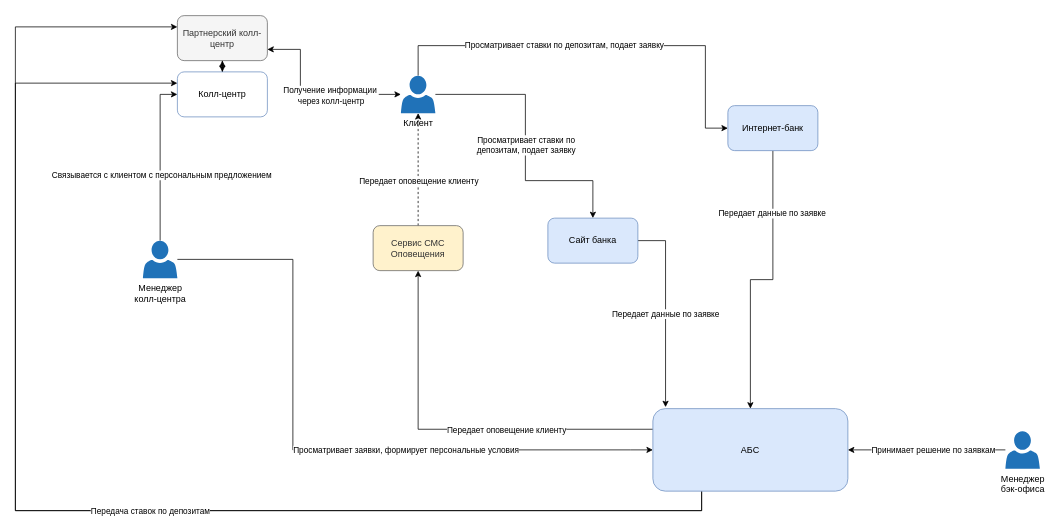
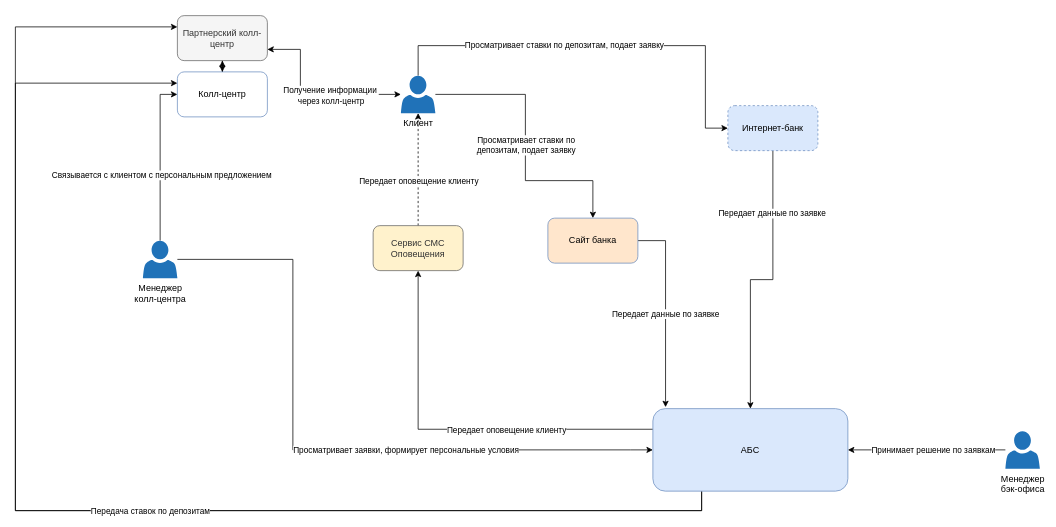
node "Интернет-банк": style solid -> dashed
node "Сайт банка": fillcolor #dae8fc -> #ffe6cc
